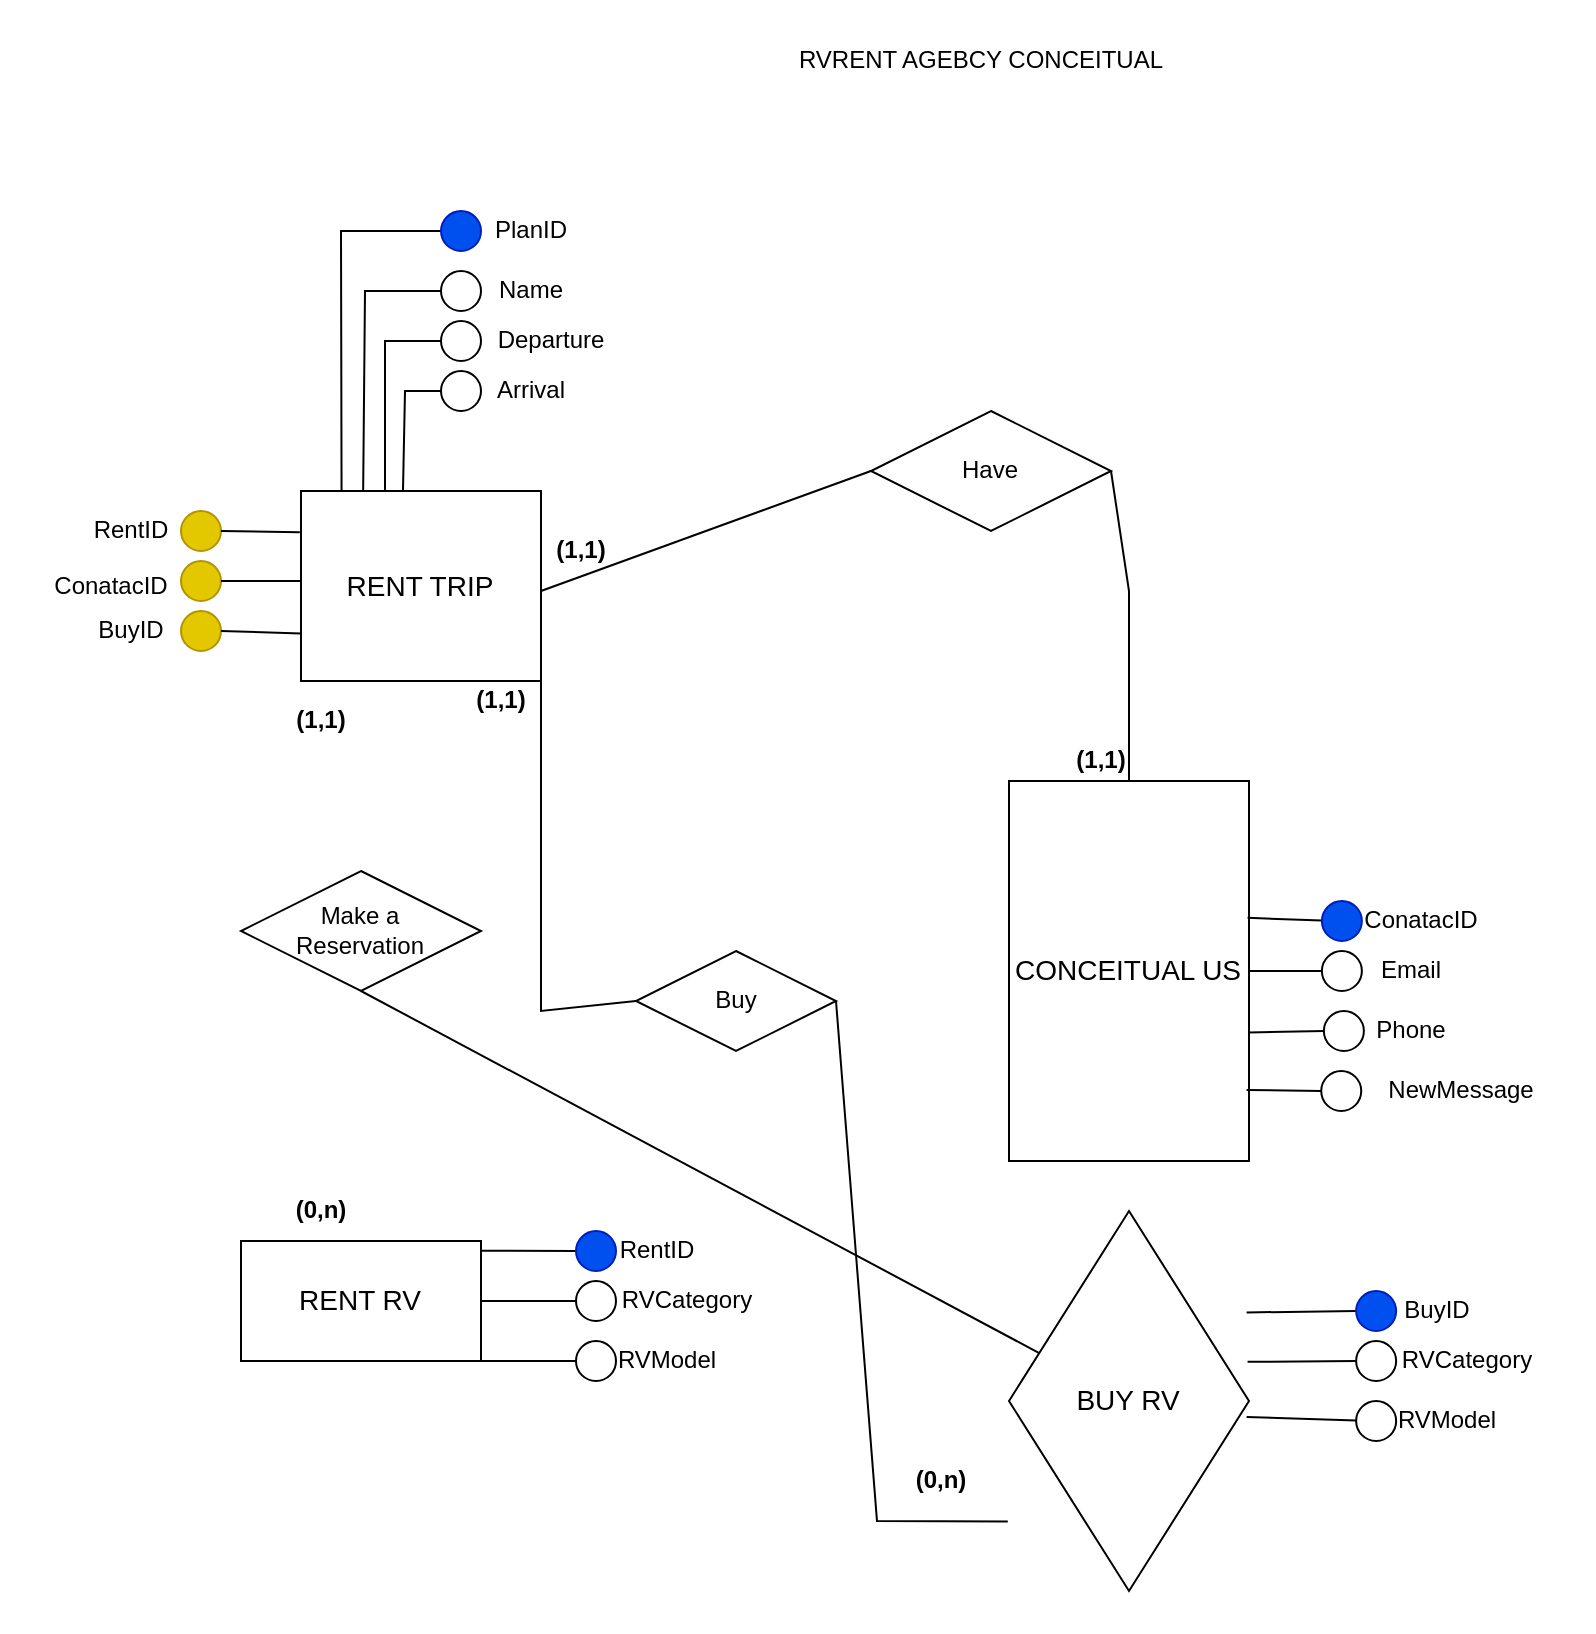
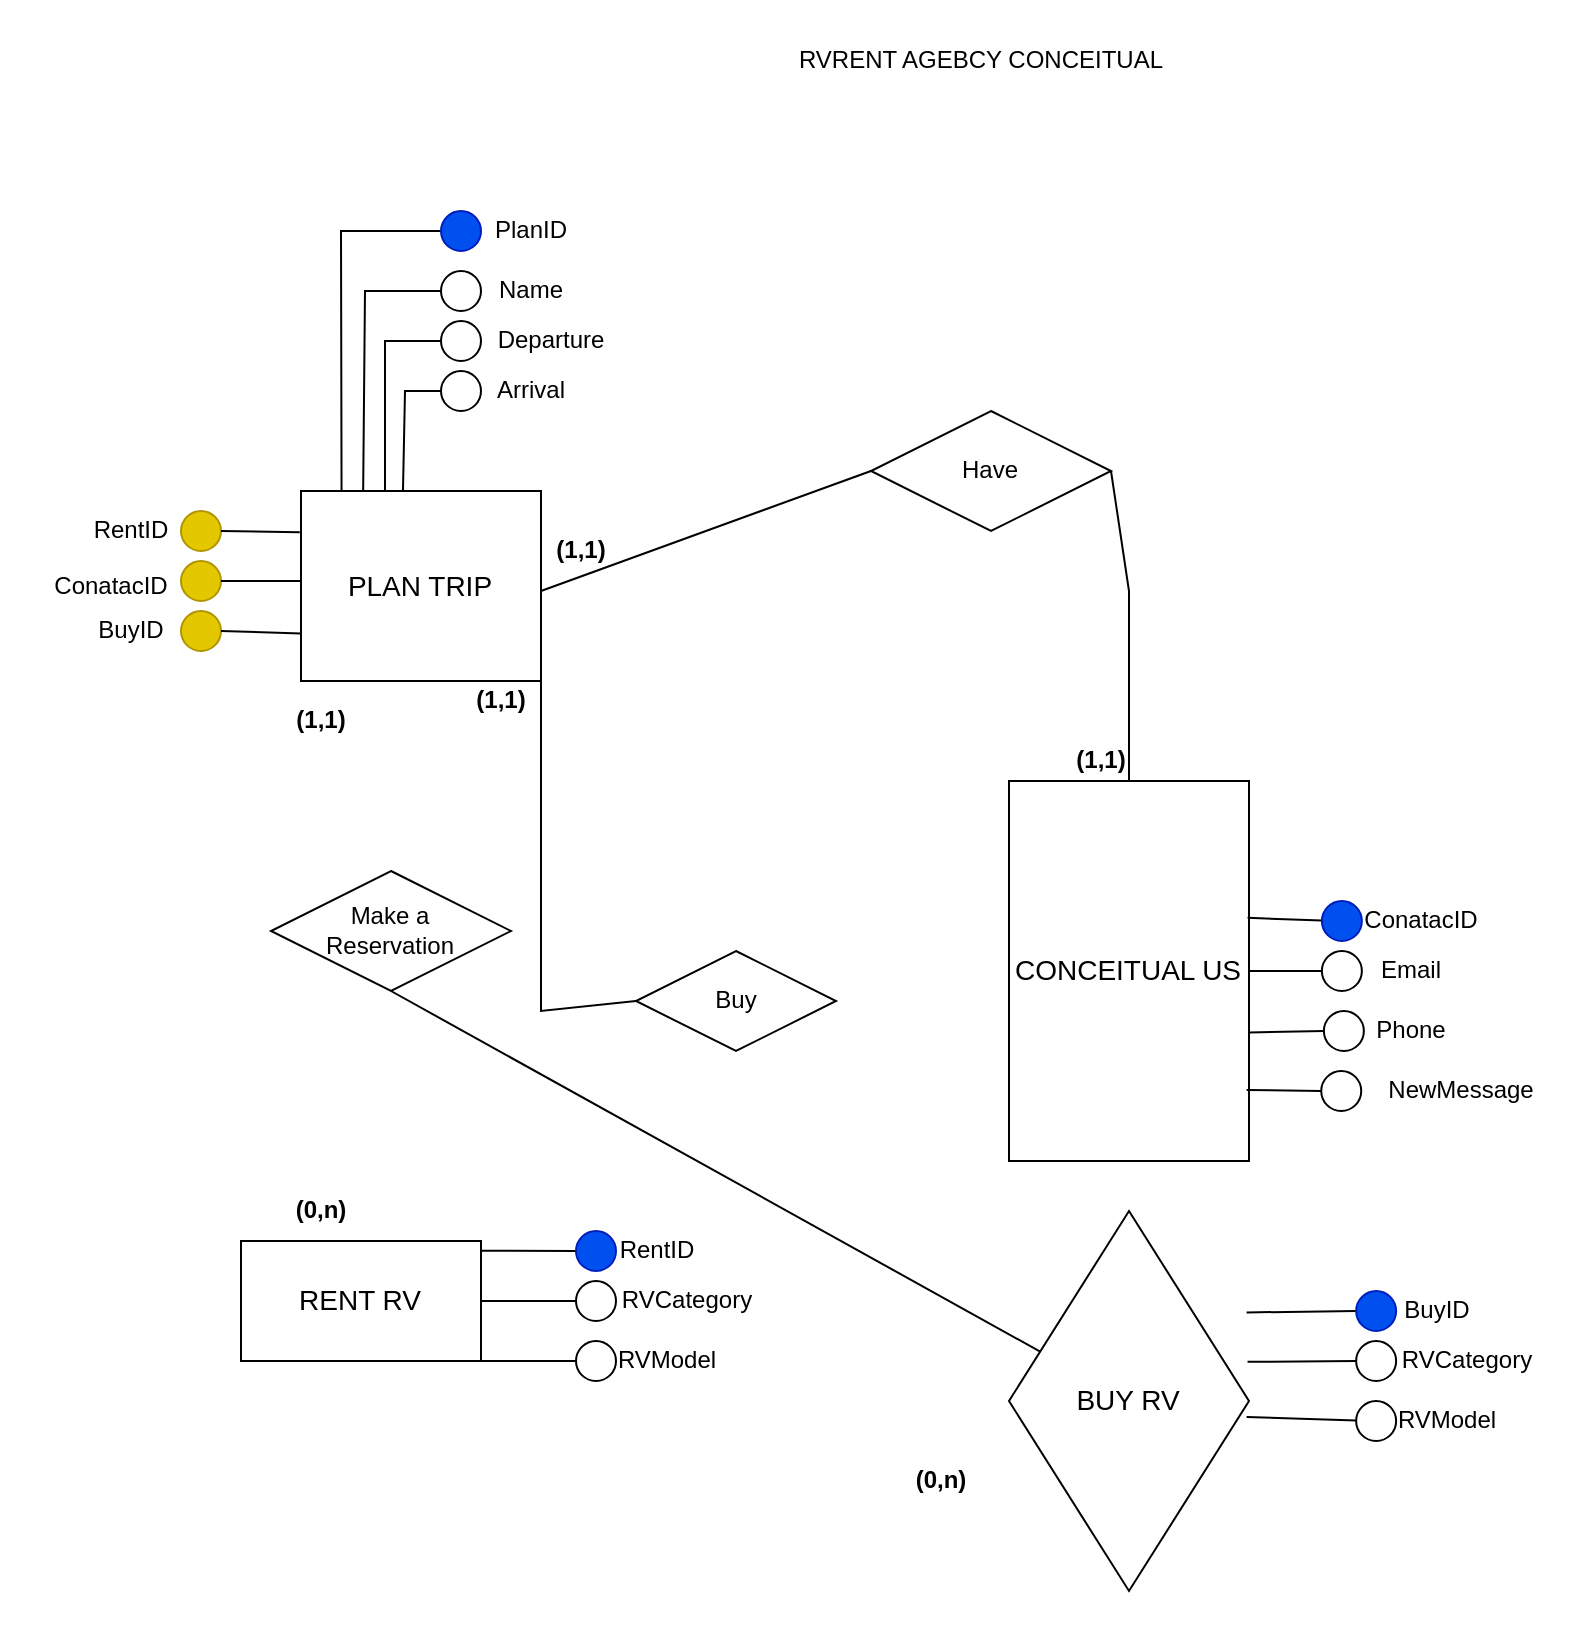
node "RENT TRIP": label "RENT TRIP" -> "PLAN TRIP"
node "Make a Reservation": moved (361, 931) -> (391, 931)
edge "Buy" -- "BUY RV": removed
